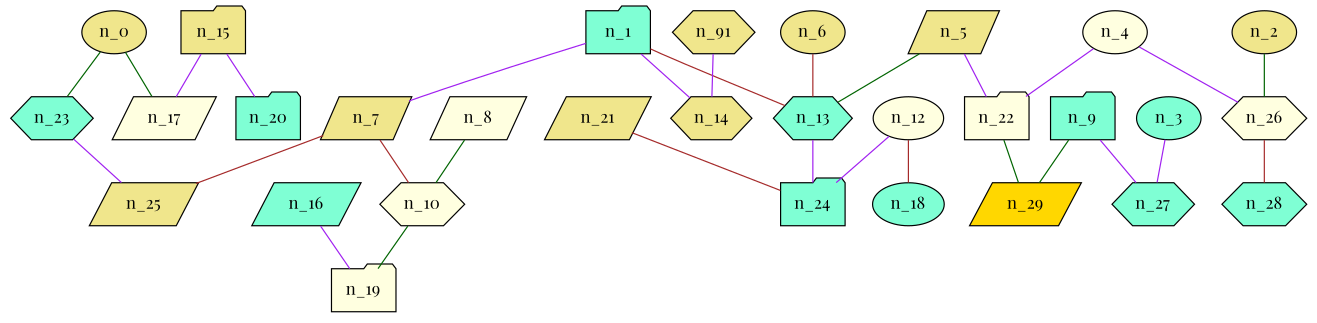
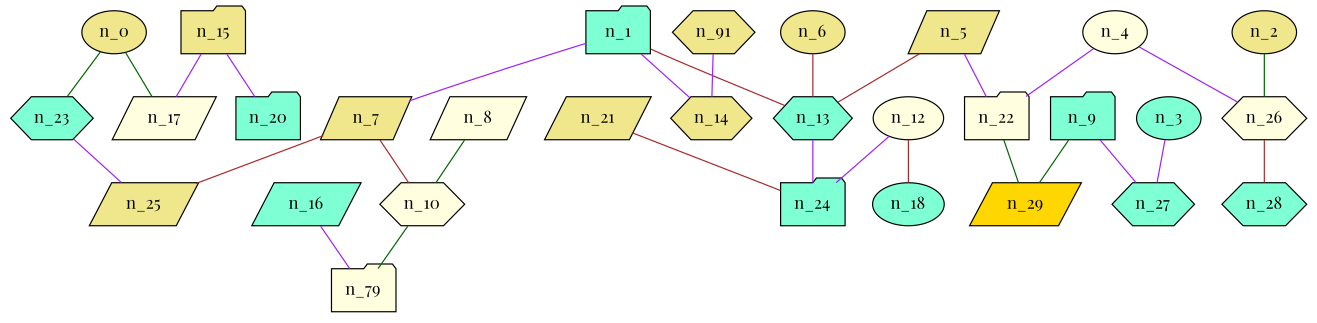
edge "n_5" -- "n_13": color darkgreen -> brown
node "n_19": label "n_19" -> "n_79"
